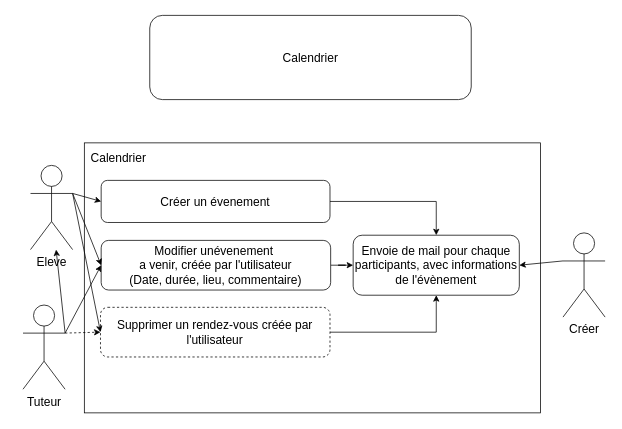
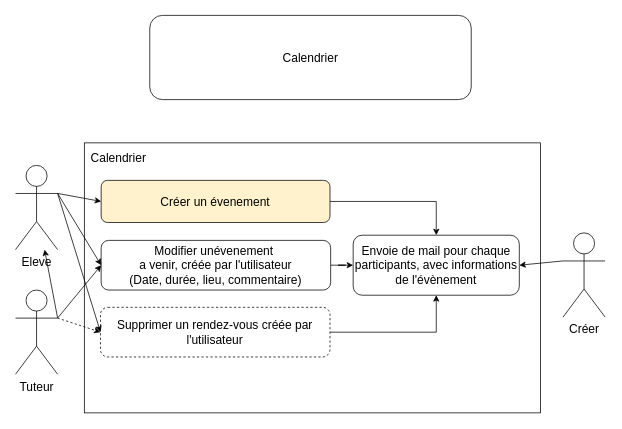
node "Créer un évenement": fillcolor #ffffff -> #fff2cc
node "Eleve": moved (51, 207) -> (36, 207)
node "Tuteur": moved (44, 347) -> (36, 332)
